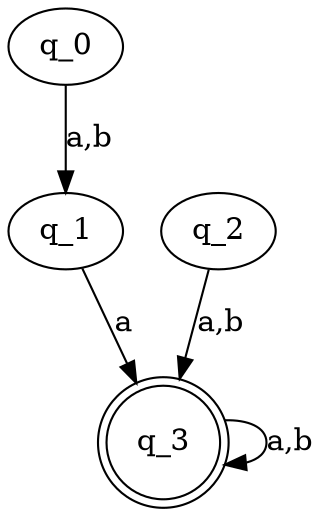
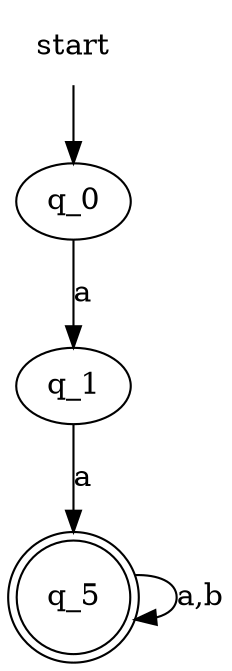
node "start": added
edge "q_0" -> "q_1": label "a,b" -> "a"
node "q_2": removed
node "q_3": label "q_3" -> "q_5"
